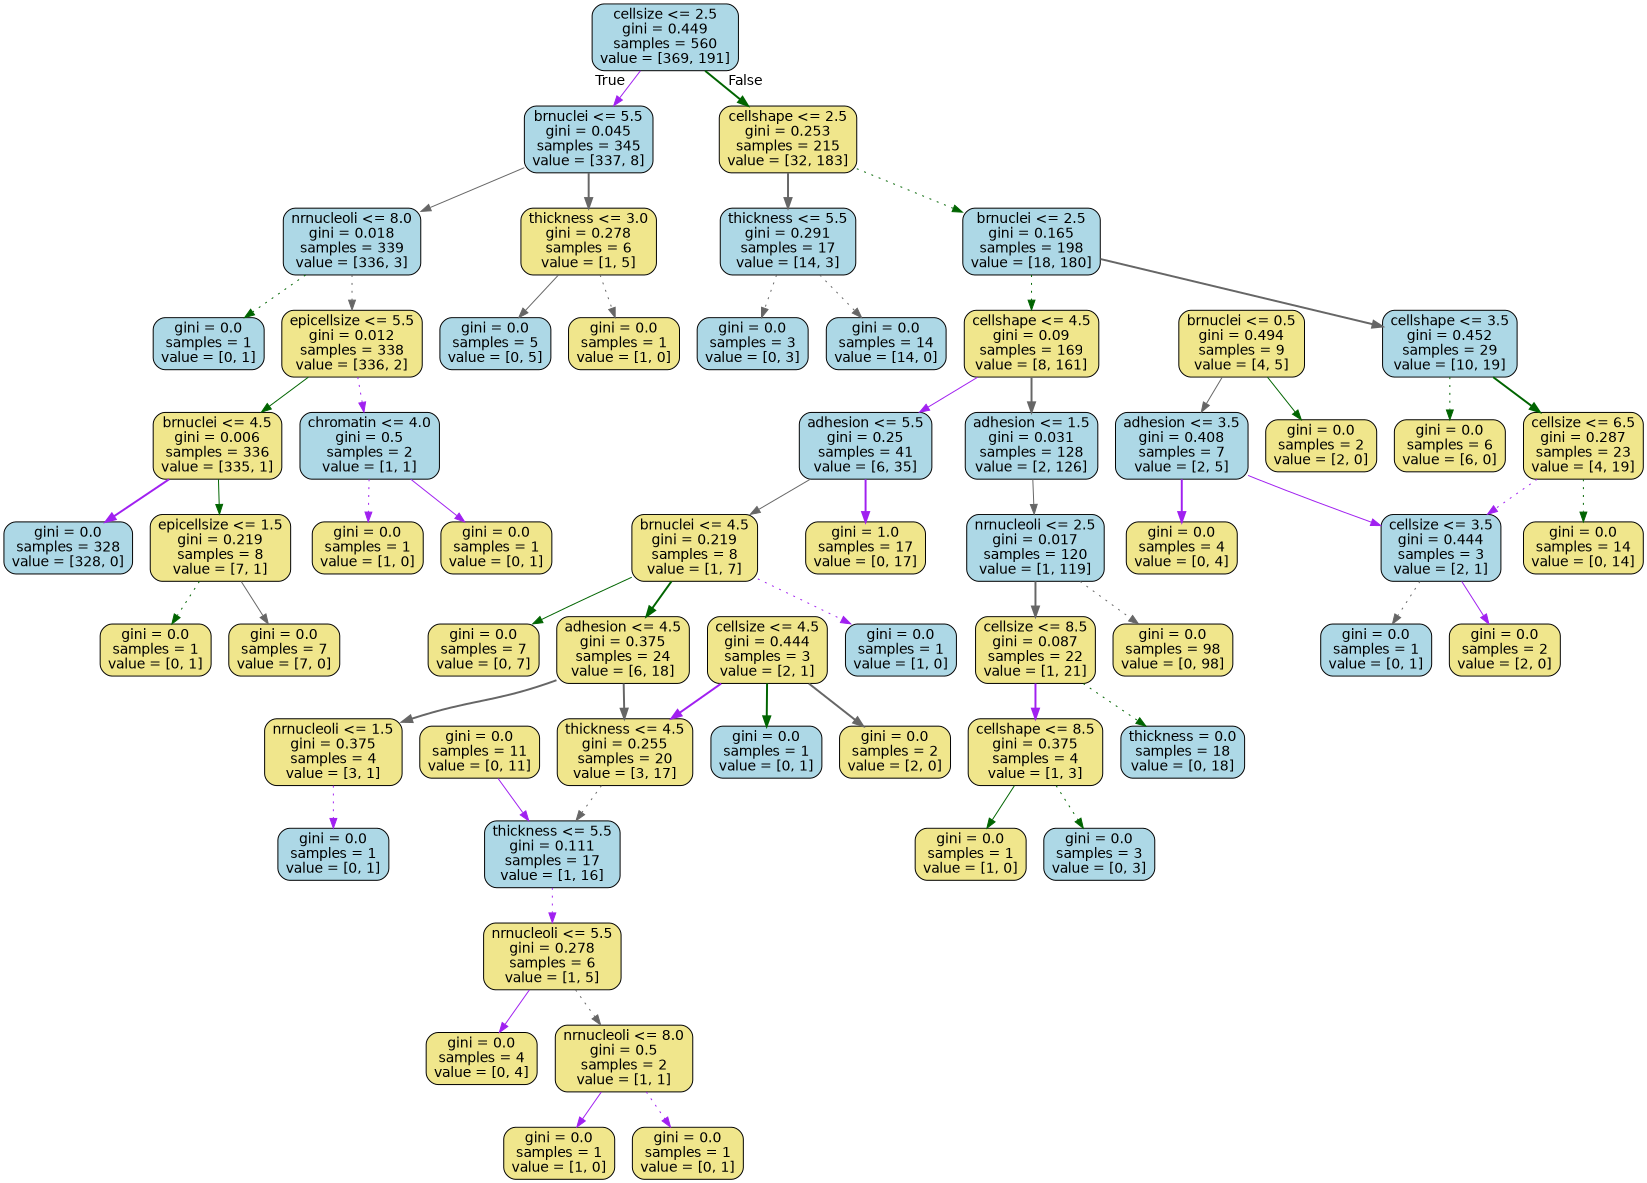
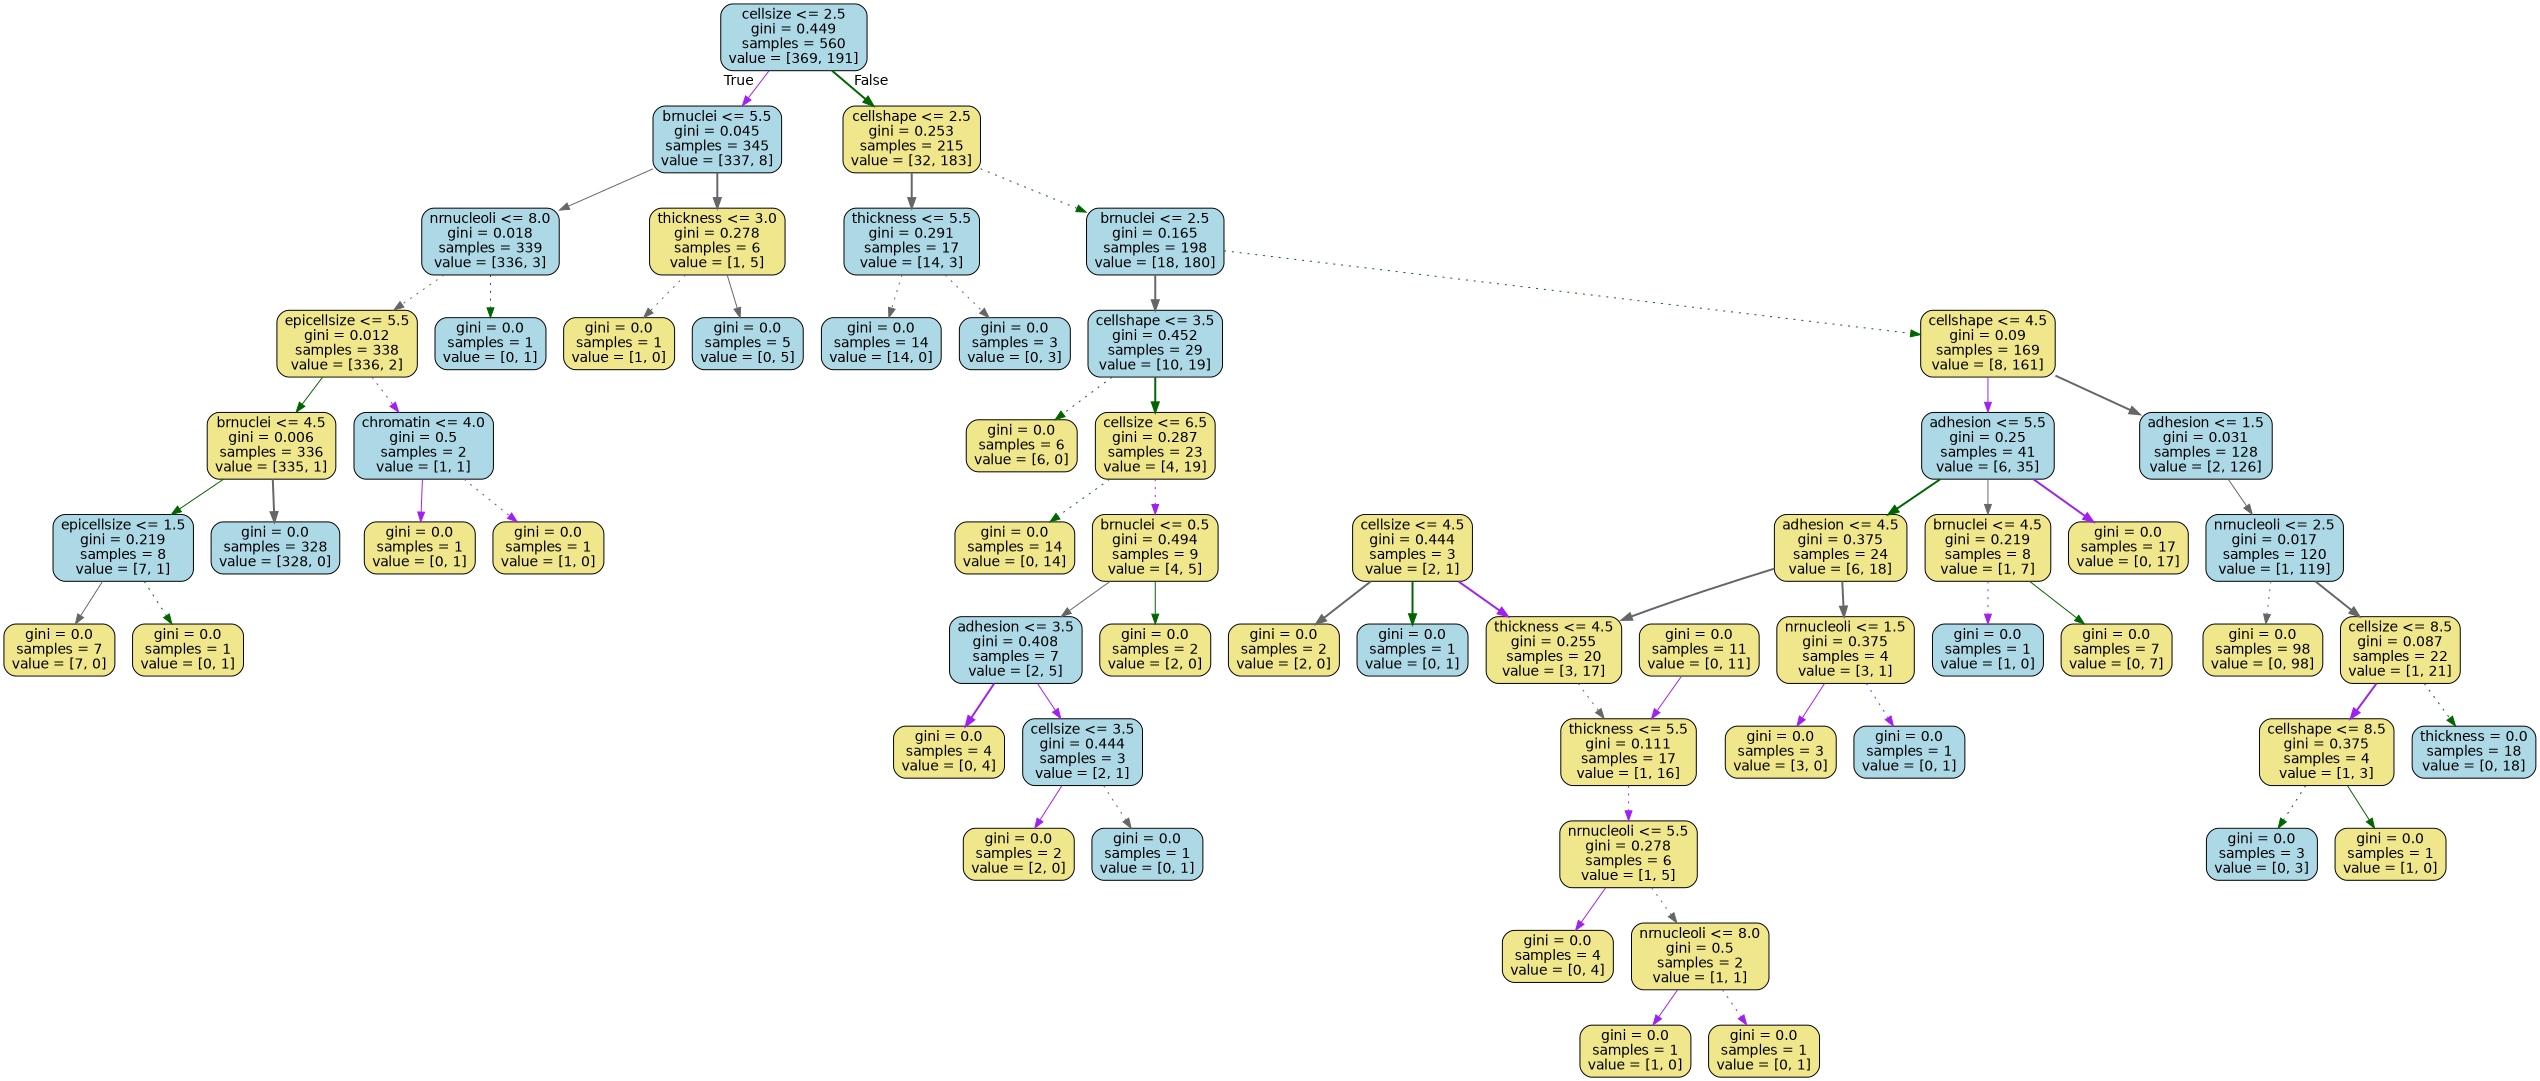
edge "cellsize <= 6.5 gini = 0.287 samples = 23 value = [4, 19]" -> "cellsize <= 3.5 gini = 0.444 samples = 3 value = [2, 1]": now "cellsize <= 6.5 gini = 0.287 samples = 23 value = [4, 19]" -> "brnuclei <= 0.5 gini = 0.494 samples = 9 value = [4, 5]"
edge "brnuclei <= 4.5 gini = 0.006 samples = 336 value = [335, 1]" -> "gini = 0.0 samples = 328 value = [328, 0]": color purple -> gray40
node "epicellsize <= 1.5 gini = 0.219 samples = 8 value = [7, 1]": fillcolor khaki -> lightblue
node "gini = 1.0 samples = 17 value = [0, 17]": label "gini = 1.0 samples = 17 value = [0, 17]" -> "gini = 0.0 samples = 17 value = [0, 17]"
edge "brnuclei <= 4.5 gini = 0.219 samples = 8 value = [1, 7]" -> "adhesion <= 4.5 gini = 0.375 samples = 24 value = [6, 18]": now "adhesion <= 5.5 gini = 0.25 samples = 41 value = [6, 35]" -> "adhesion <= 4.5 gini = 0.375 samples = 24 value = [6, 18]"
node "gini = 0.0 samples = 3 value = [3, 0]": added
node "thickness <= 5.5 gini = 0.111 samples = 17 value = [1, 16]": fillcolor lightblue -> khaki
